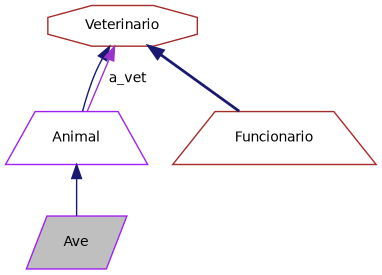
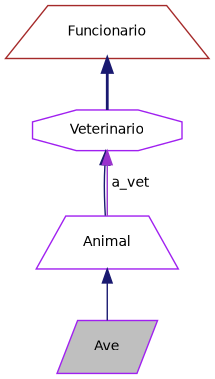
node "Veterinario": color brown -> purple
edge "Funcionario" -> "Veterinario": reversed
